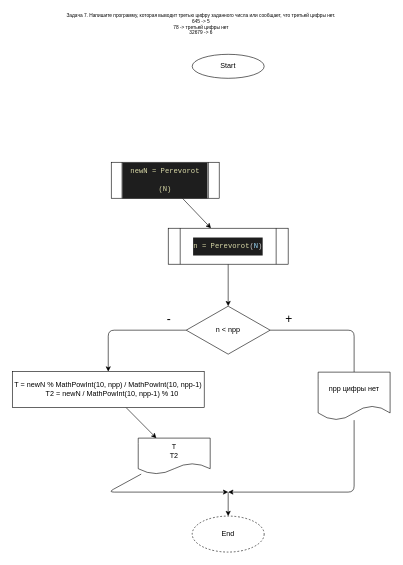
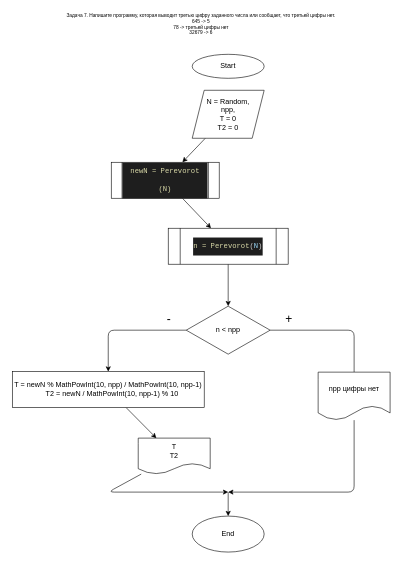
node "N = Random, npp, T = 0 T2 = 0": added
edge "N = Random, npp, T = 0 T2 = 0" -> "newN = Perevorot (N)": added
node "End": style dashed -> solid
